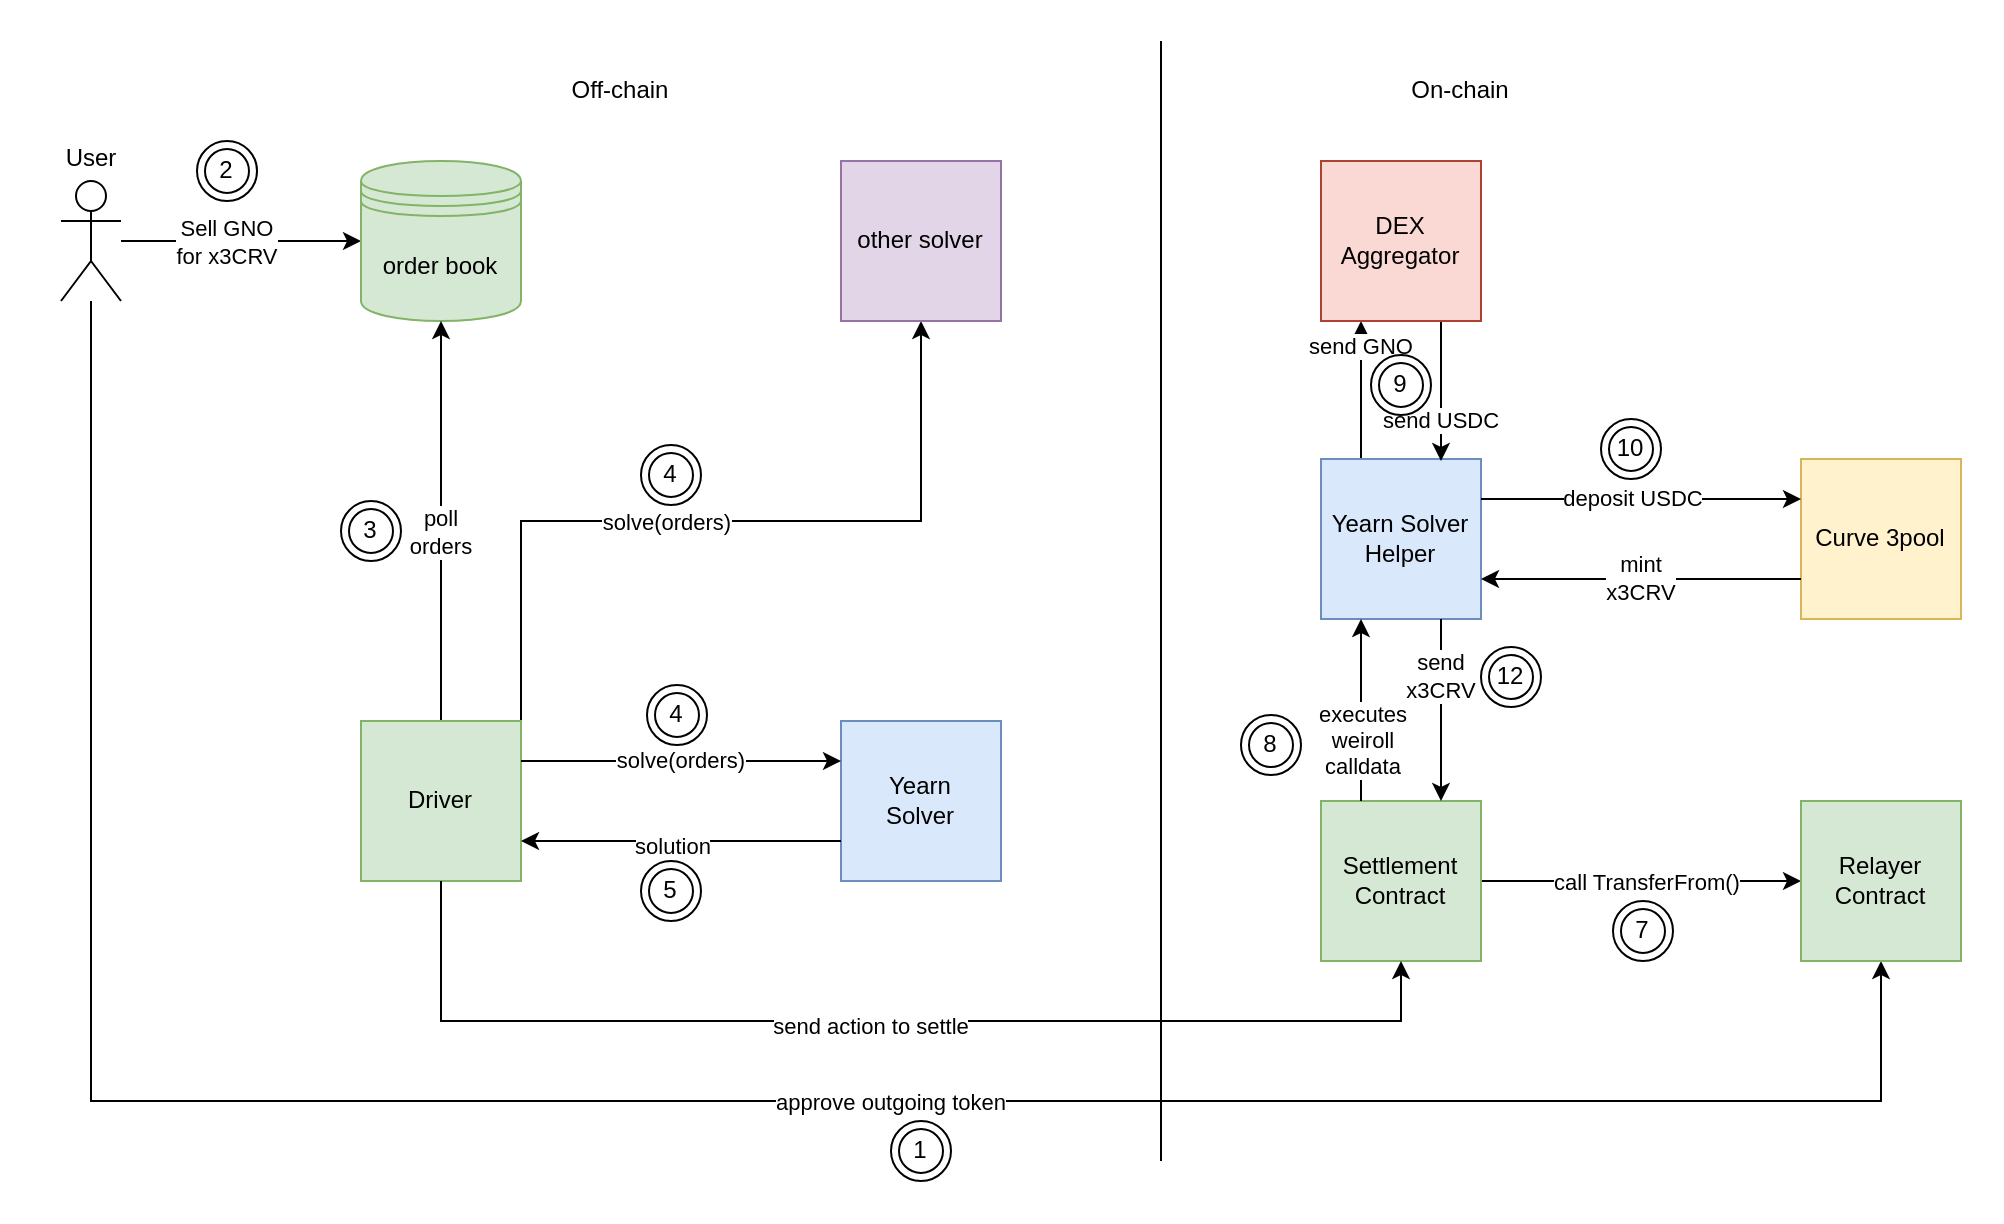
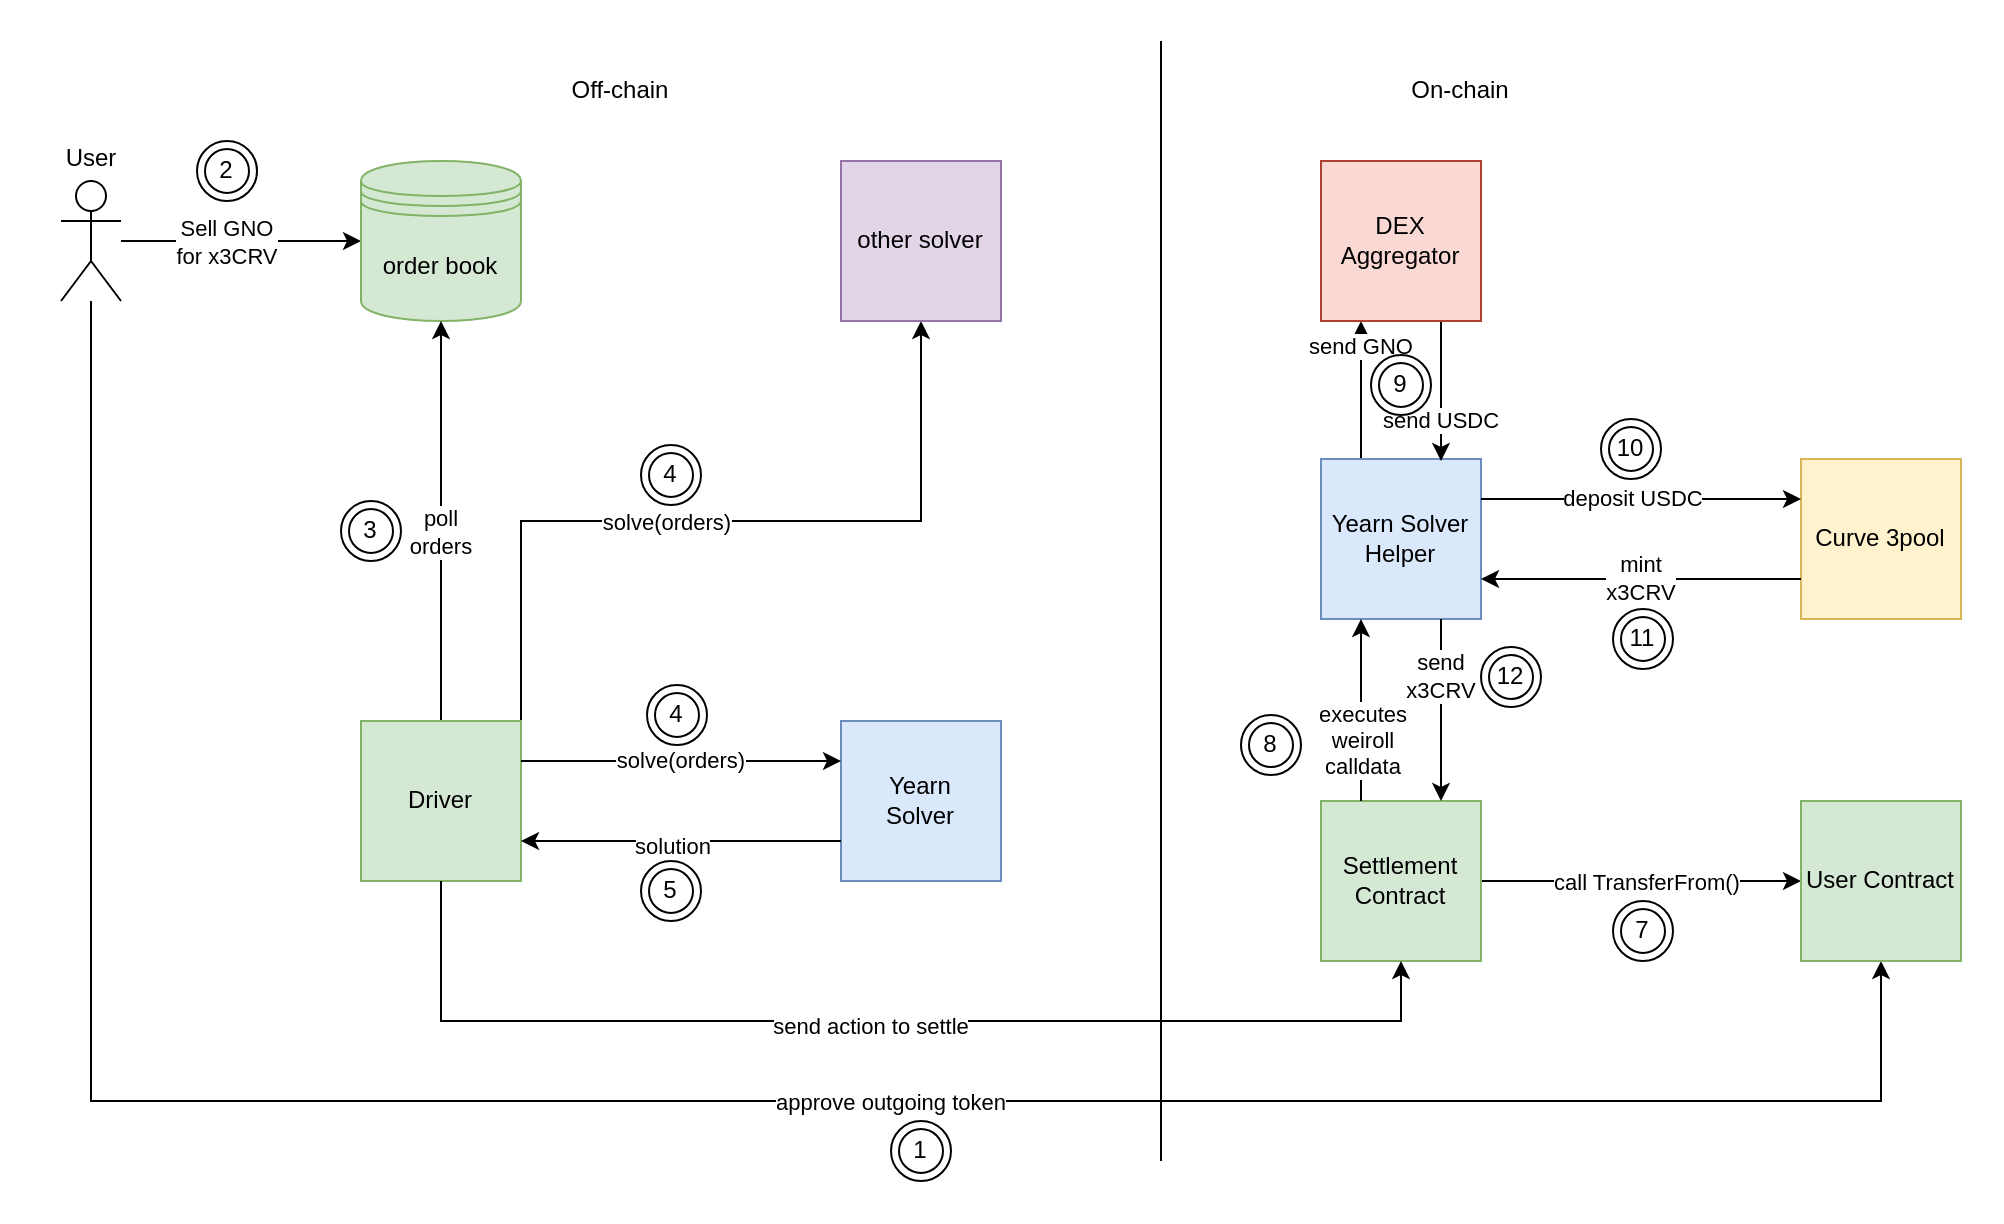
node "11": added
node "Relayer Contract": label "Relayer Contract" -> "User Contract"
